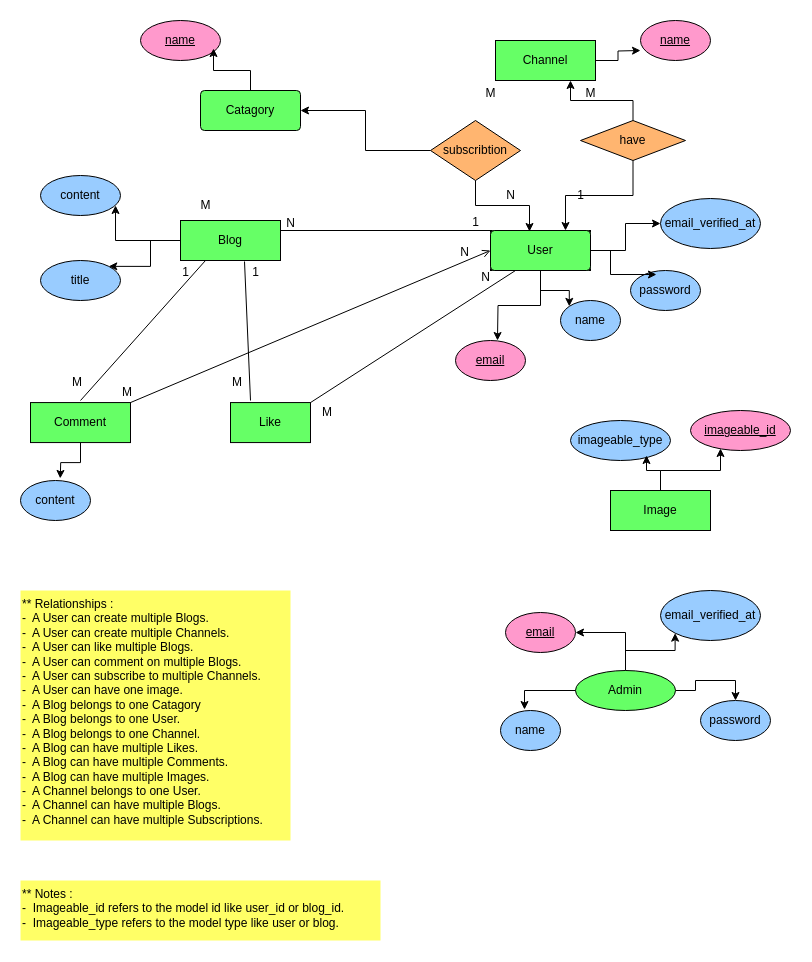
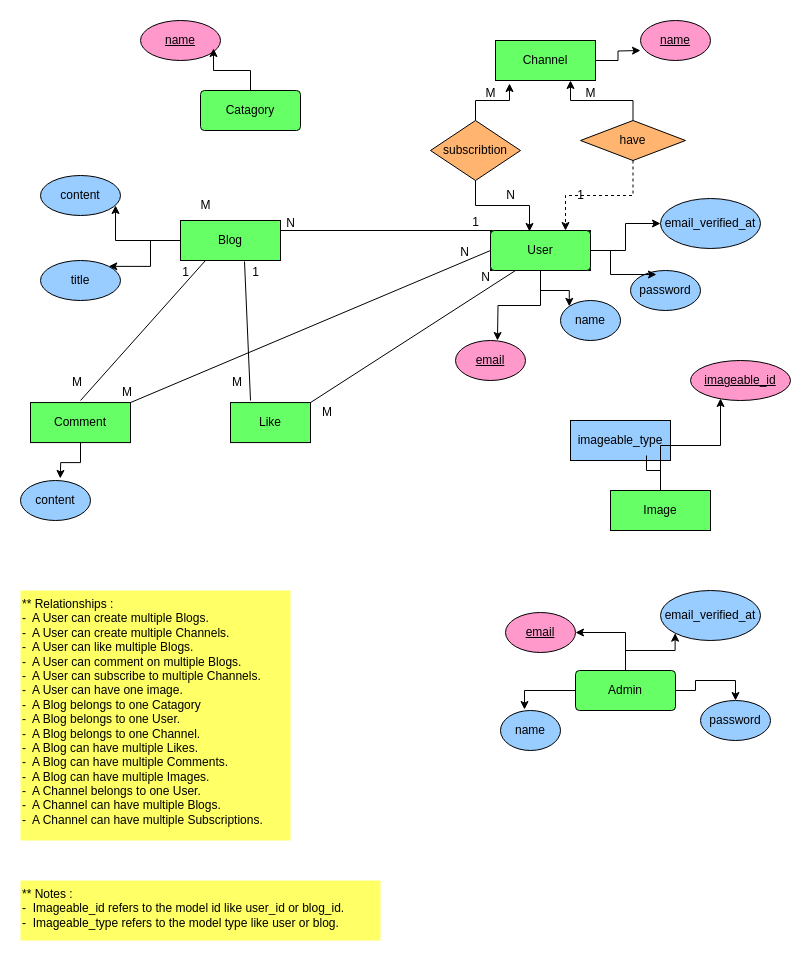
edge "subscribtion" -> "Catagory": now "subscribtion" -> "Channel"
edge "have" -> "User": style solid -> dashed
edge "Comment" -> "User": arrowhead open -> none
node "imageable_id": moved (741, 431) -> (741, 381)
node "imageable_type": shape ellipse -> rectangle
edge "Image" -> "imageable_type": arrowhead classic -> none
node "Admin": shape ellipse -> rounded rectangle
